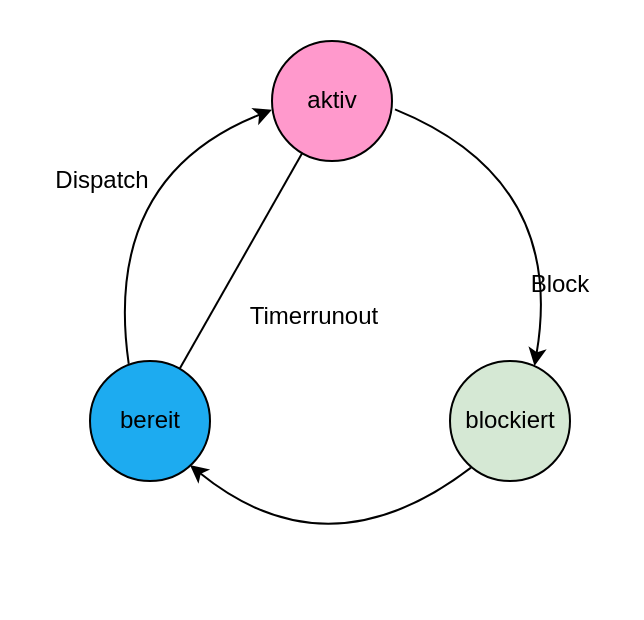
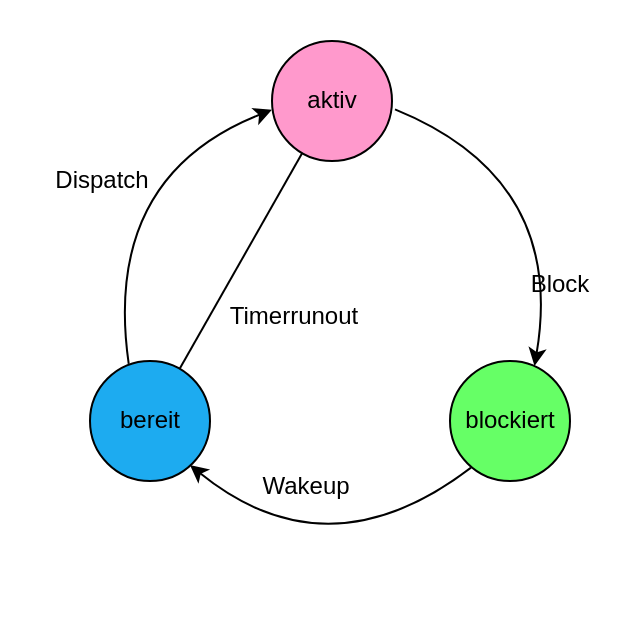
node "Timerrunout": moved (314, 316) -> (294, 316)
node "blockiert": fillcolor #d5e8d4 -> #66ff66
node "Wakeup": added
